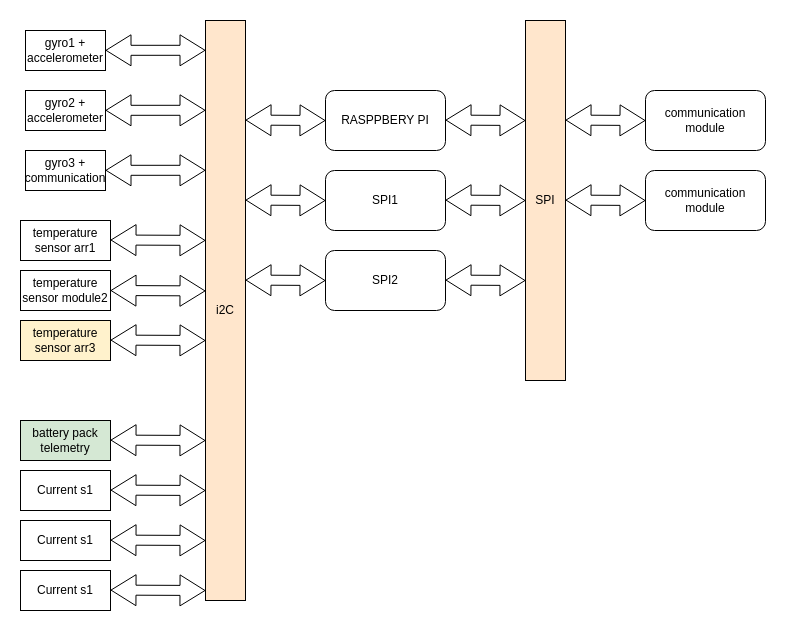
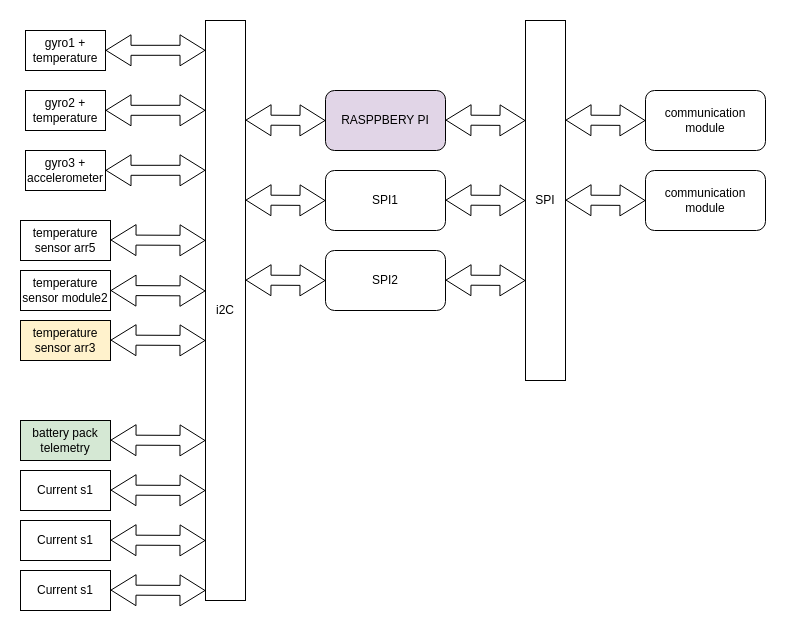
node "gyro1 + accelerometer": label "gyro1 + accelerometer" -> "gyro1 + temperature"
node "gyro2 + accelerometer": label "gyro2 + accelerometer" -> "gyro2 + temperature"
node "RASPPBERY PI": fillcolor #ffffff -> #e1d5e7
node "gyro3 + communication": label "gyro3 + communication" -> "gyro3 + accelerometer"
node "SPI": fillcolor #ffe6cc -> #ffffff
node "temperature sensor arr1": label "temperature sensor arr1" -> "temperature sensor arr5"
node "i2C": fillcolor #ffe6cc -> #ffffff
